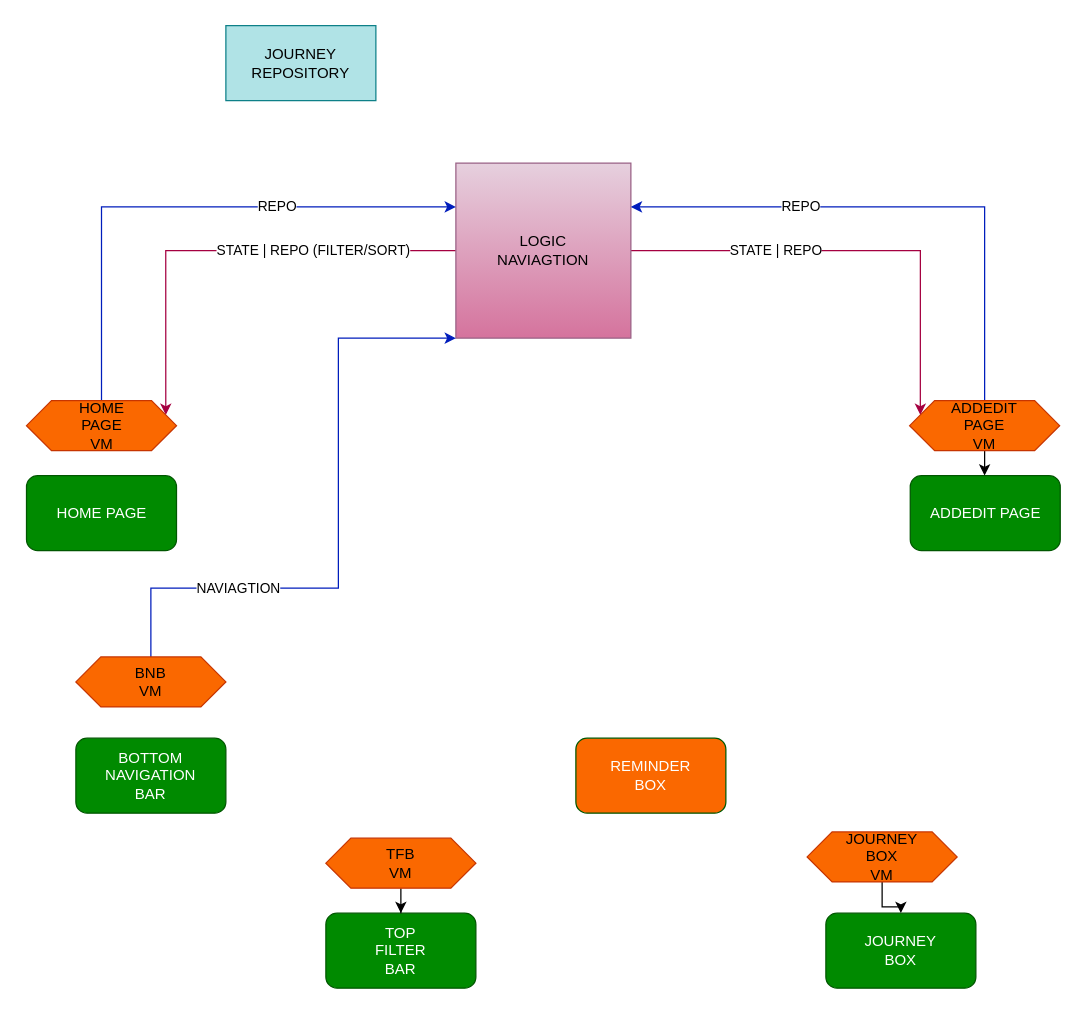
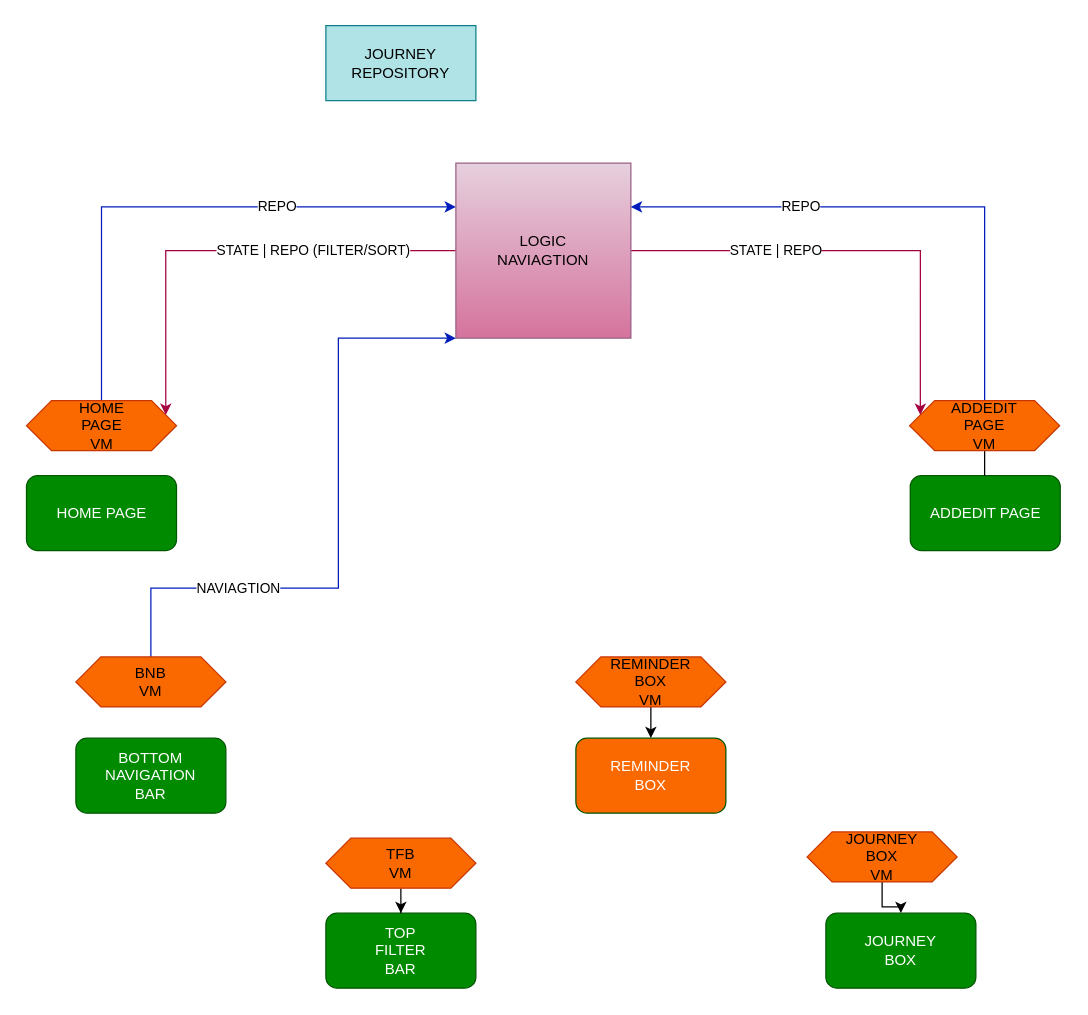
node "JOURNEY REPOSITORY": moved (301, 63) -> (401, 63)
edge "ADDEDIT PAGE VM" -> "ADDEDIT PAGE": arrowhead classic -> none
node "REMINDER BOX VM": added
edge "REMINDER BOX VM" -> "REMINDER BOX": added
